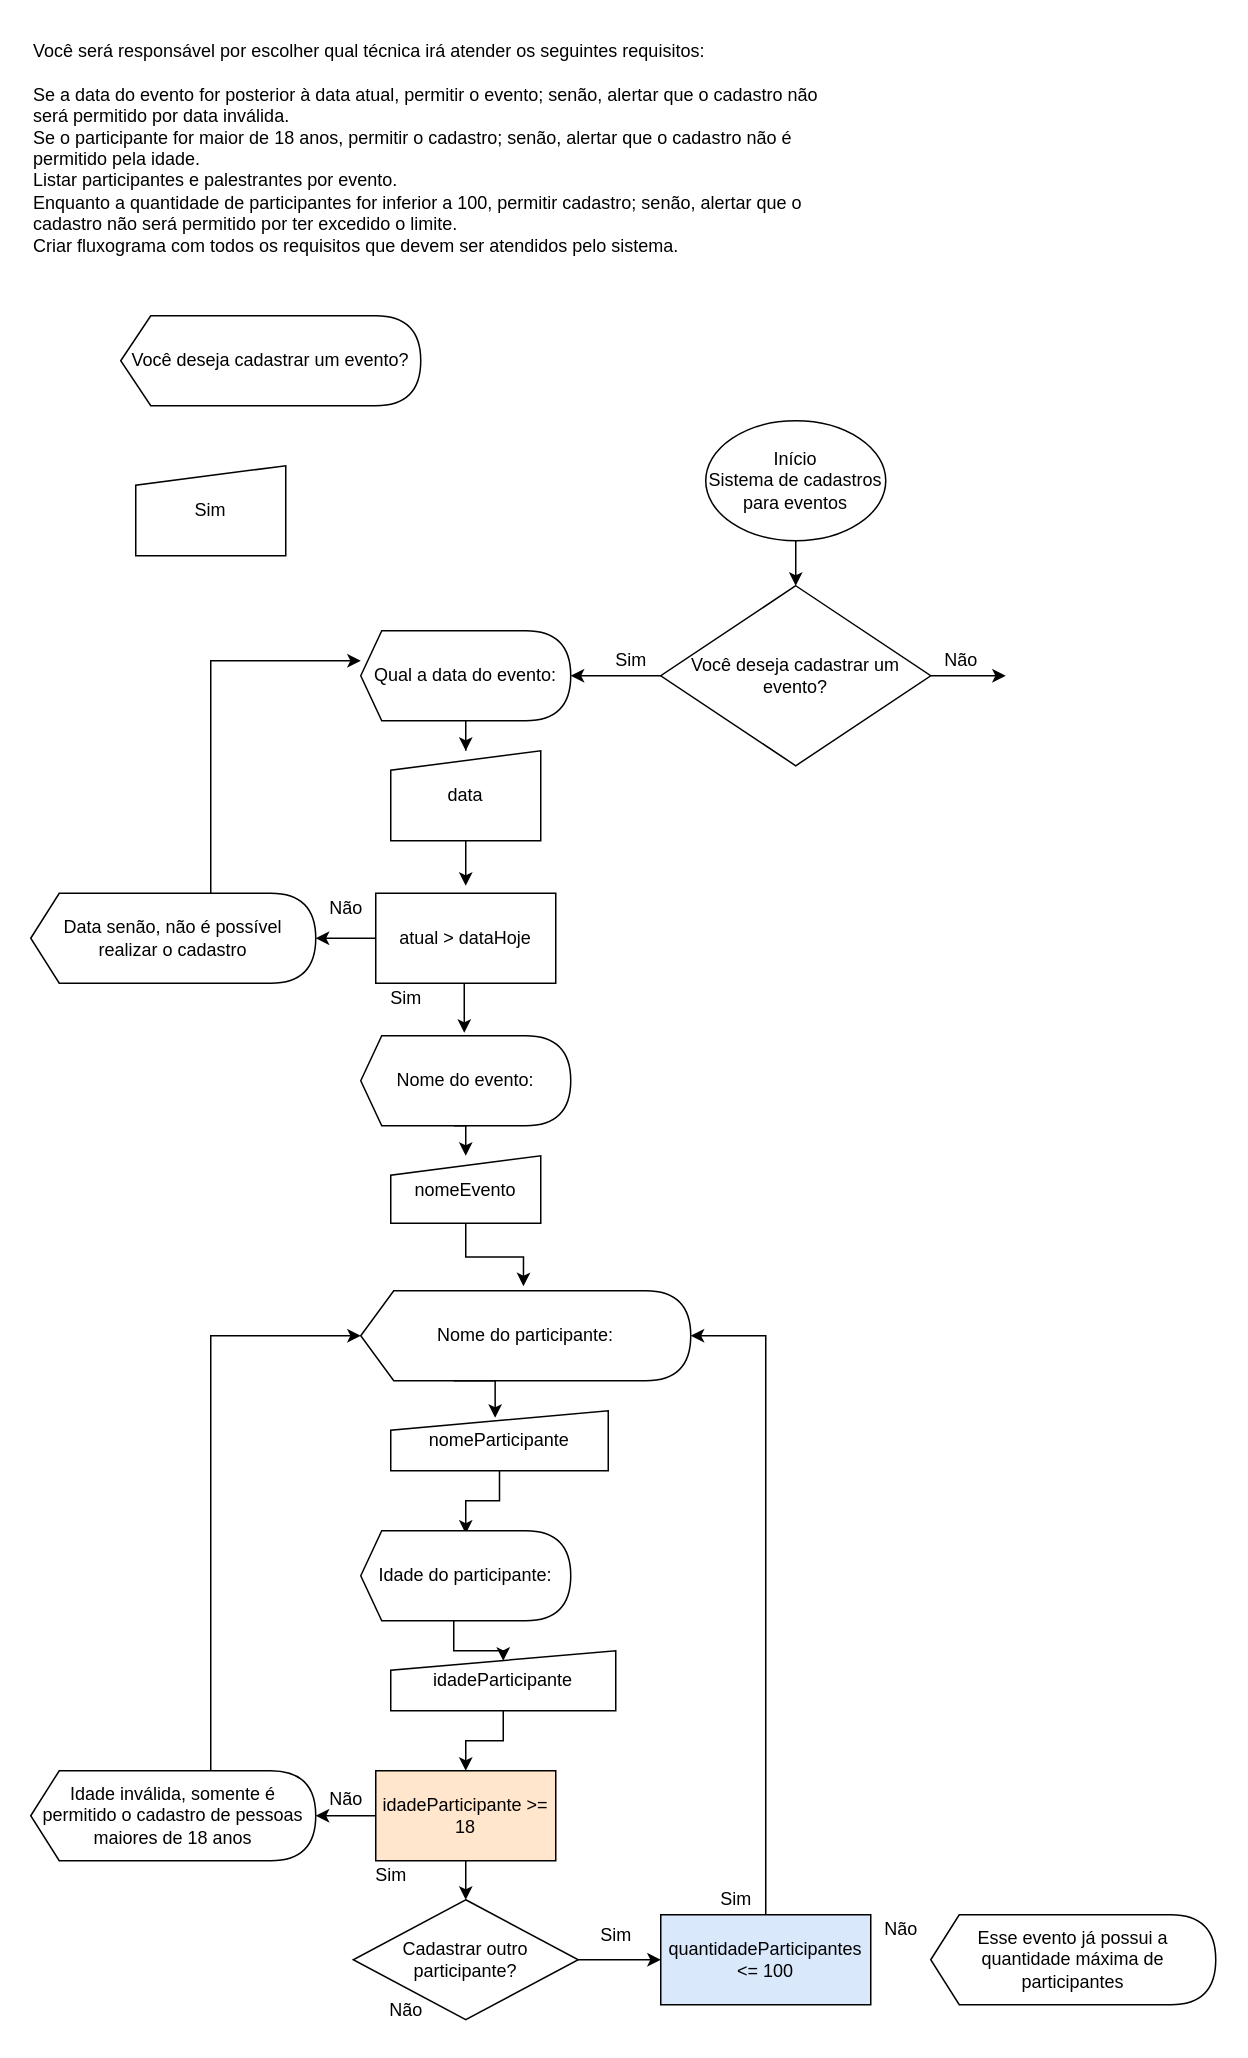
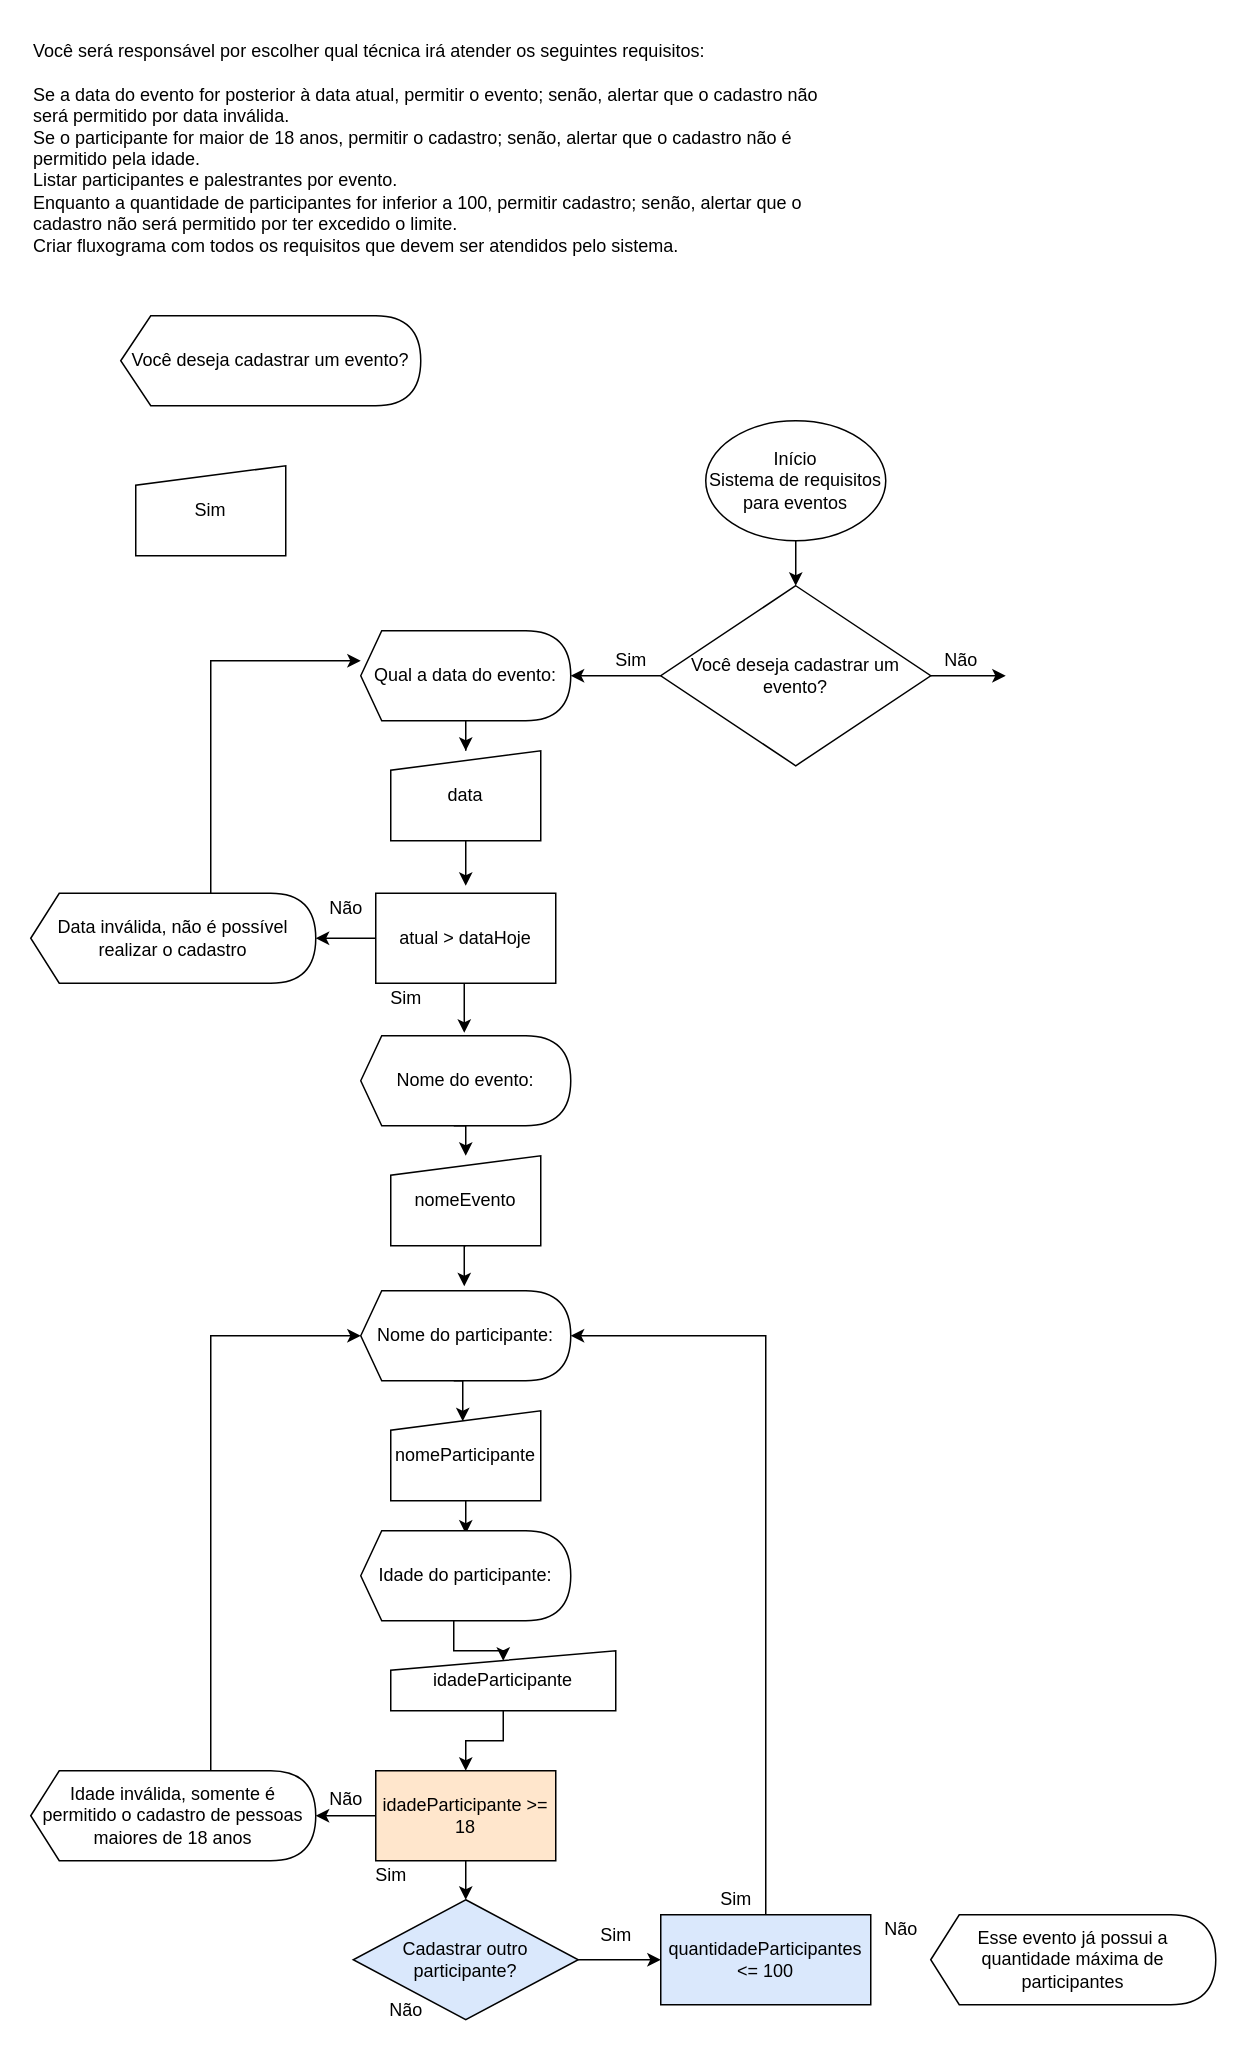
node "Início Sistema de cadastros para eventos": label "Início Sistema de cadastros para eventos" -> "Início Sistema de requisitos para eventos"
node "Data senão, não é possível realizar o cadastro": label "Data senão, não é possível realizar o cadastro" -> "Data inválida, não é possível realizar o cadastro"
node "nomeEvento": size 150x68 -> 150x90
node "Nome do participante:": size 330x90 -> 210x90
node "nomeParticipante": size 218x60 -> 150x90
node "Cadastrar outro participante?": fillcolor #ffffff -> #dae8fc
